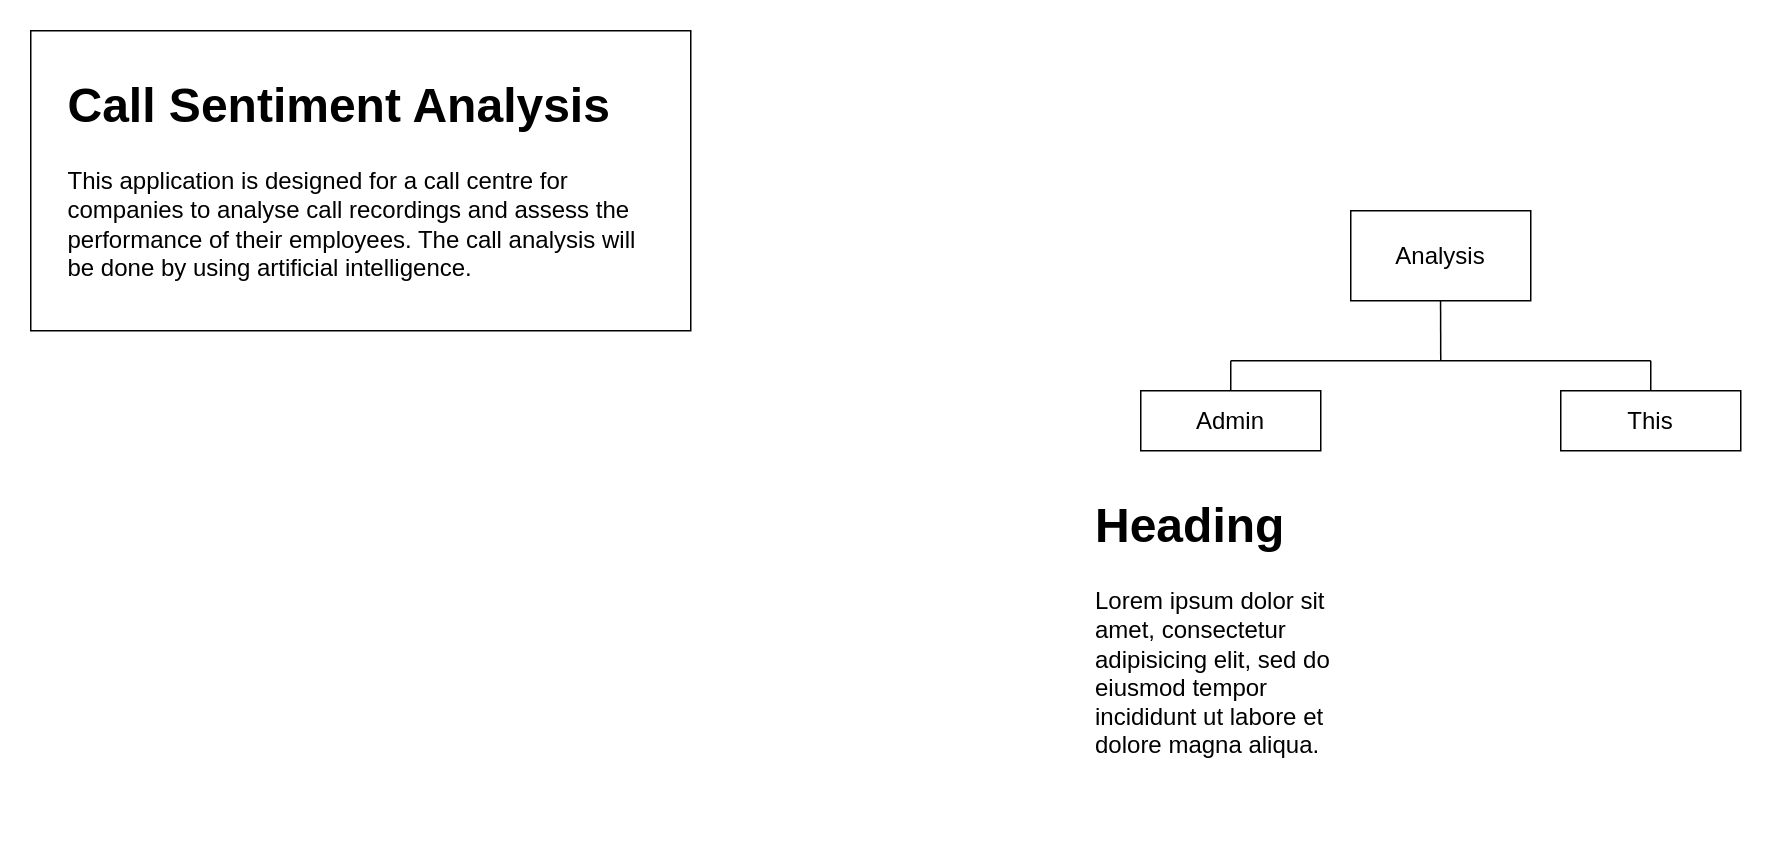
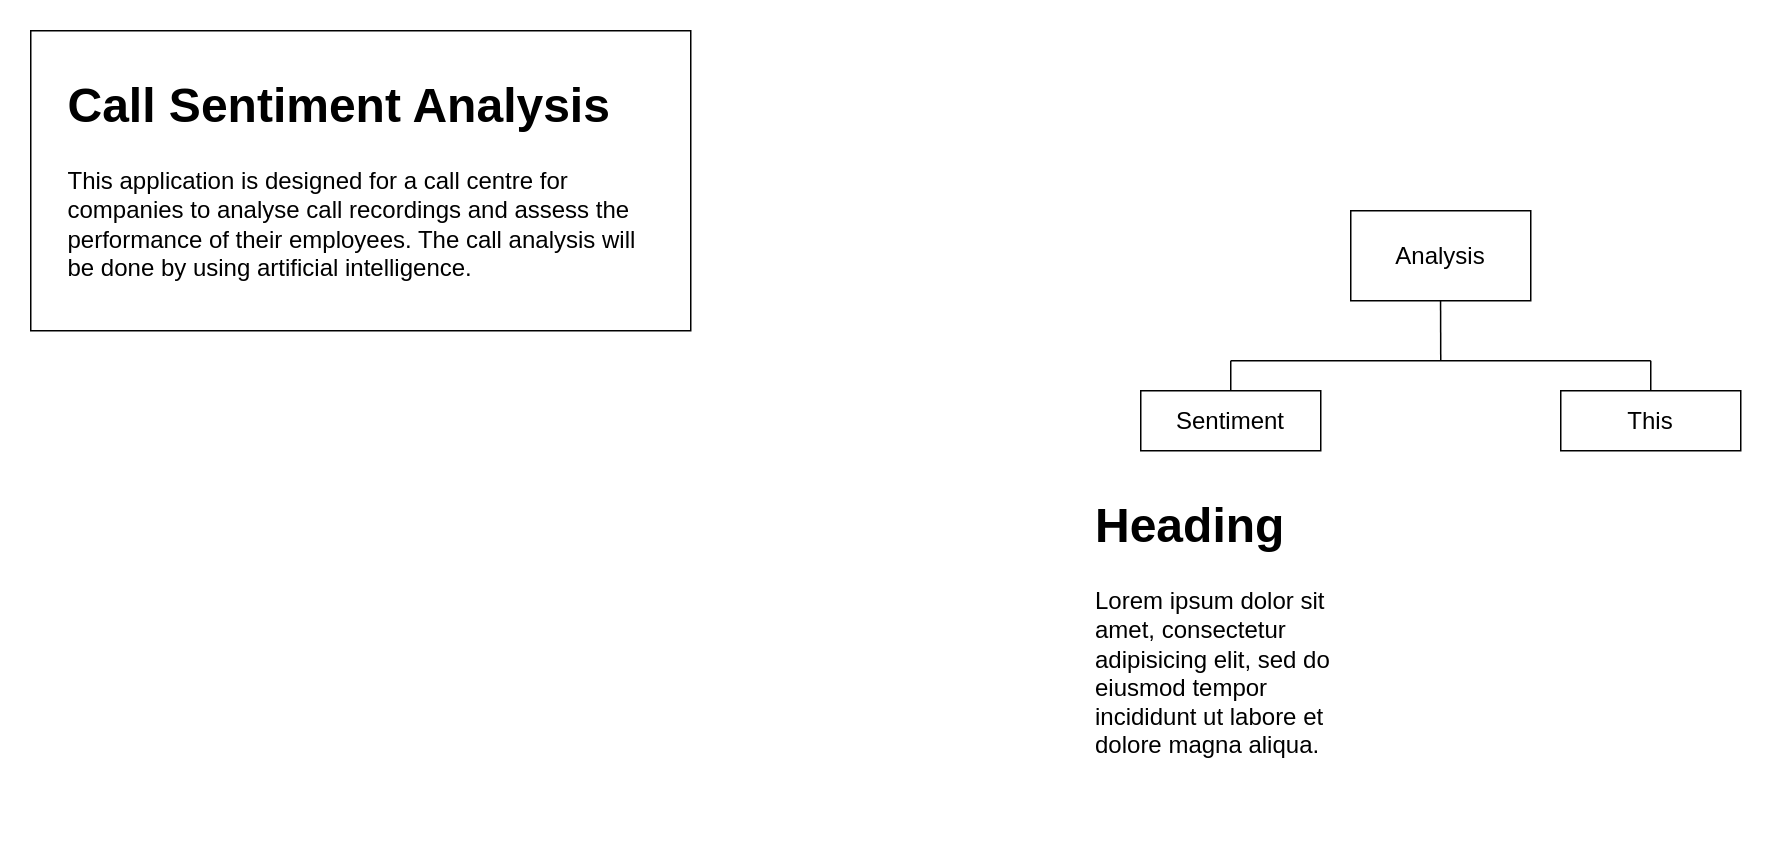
node "Admin": label "Admin" -> "Sentiment"
